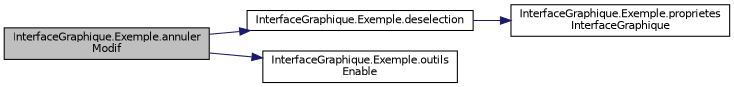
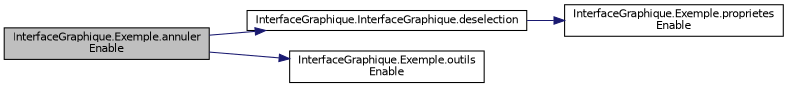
node "InterfaceGraphique.Exemple.deselection": label "InterfaceGraphique.Exemple.deselection" -> "InterfaceGraphique.InterfaceGraphique.deselection"
node "InterfaceGraphique.Exemple.proprietes InterfaceGraphique": label "InterfaceGraphique.Exemple.proprietes InterfaceGraphique" -> "InterfaceGraphique.Exemple.proprietes Enable"
node "InterfaceGraphique.Exemple.annuler Modif": label "InterfaceGraphique.Exemple.annuler Modif" -> "InterfaceGraphique.Exemple.annuler Enable"
